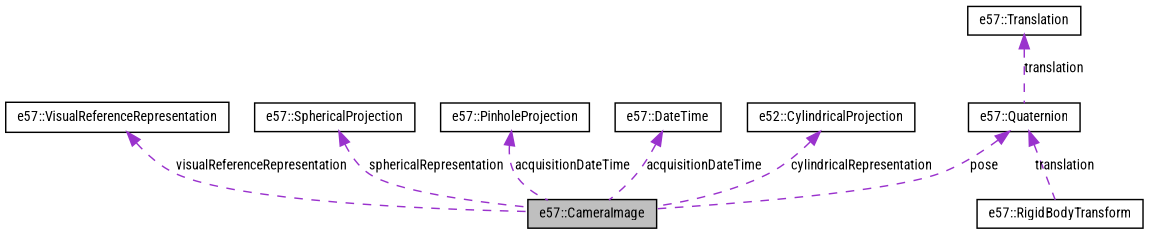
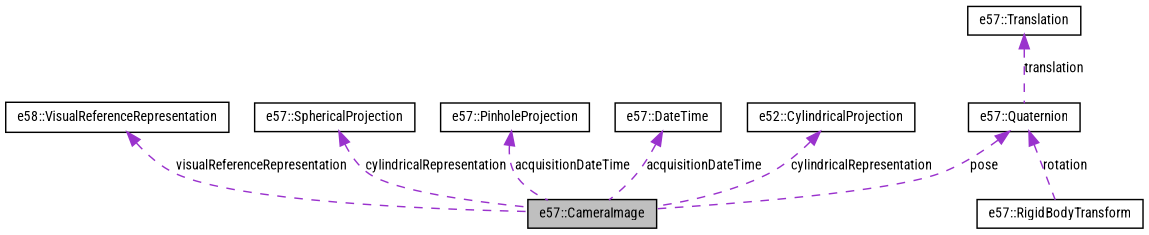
node "e57::VisualReferenceRepresentation": label "e57::VisualReferenceRepresentation" -> "e58::VisualReferenceRepresentation"
edge "e57::CameraImage" -> "e57::SphericalProjection": label "sphericalRepresentation" -> "cylindricalRepresentation"
edge "e57::RigidBodyTransform" -> "e57::Quaternion": label "translation" -> "rotation"
